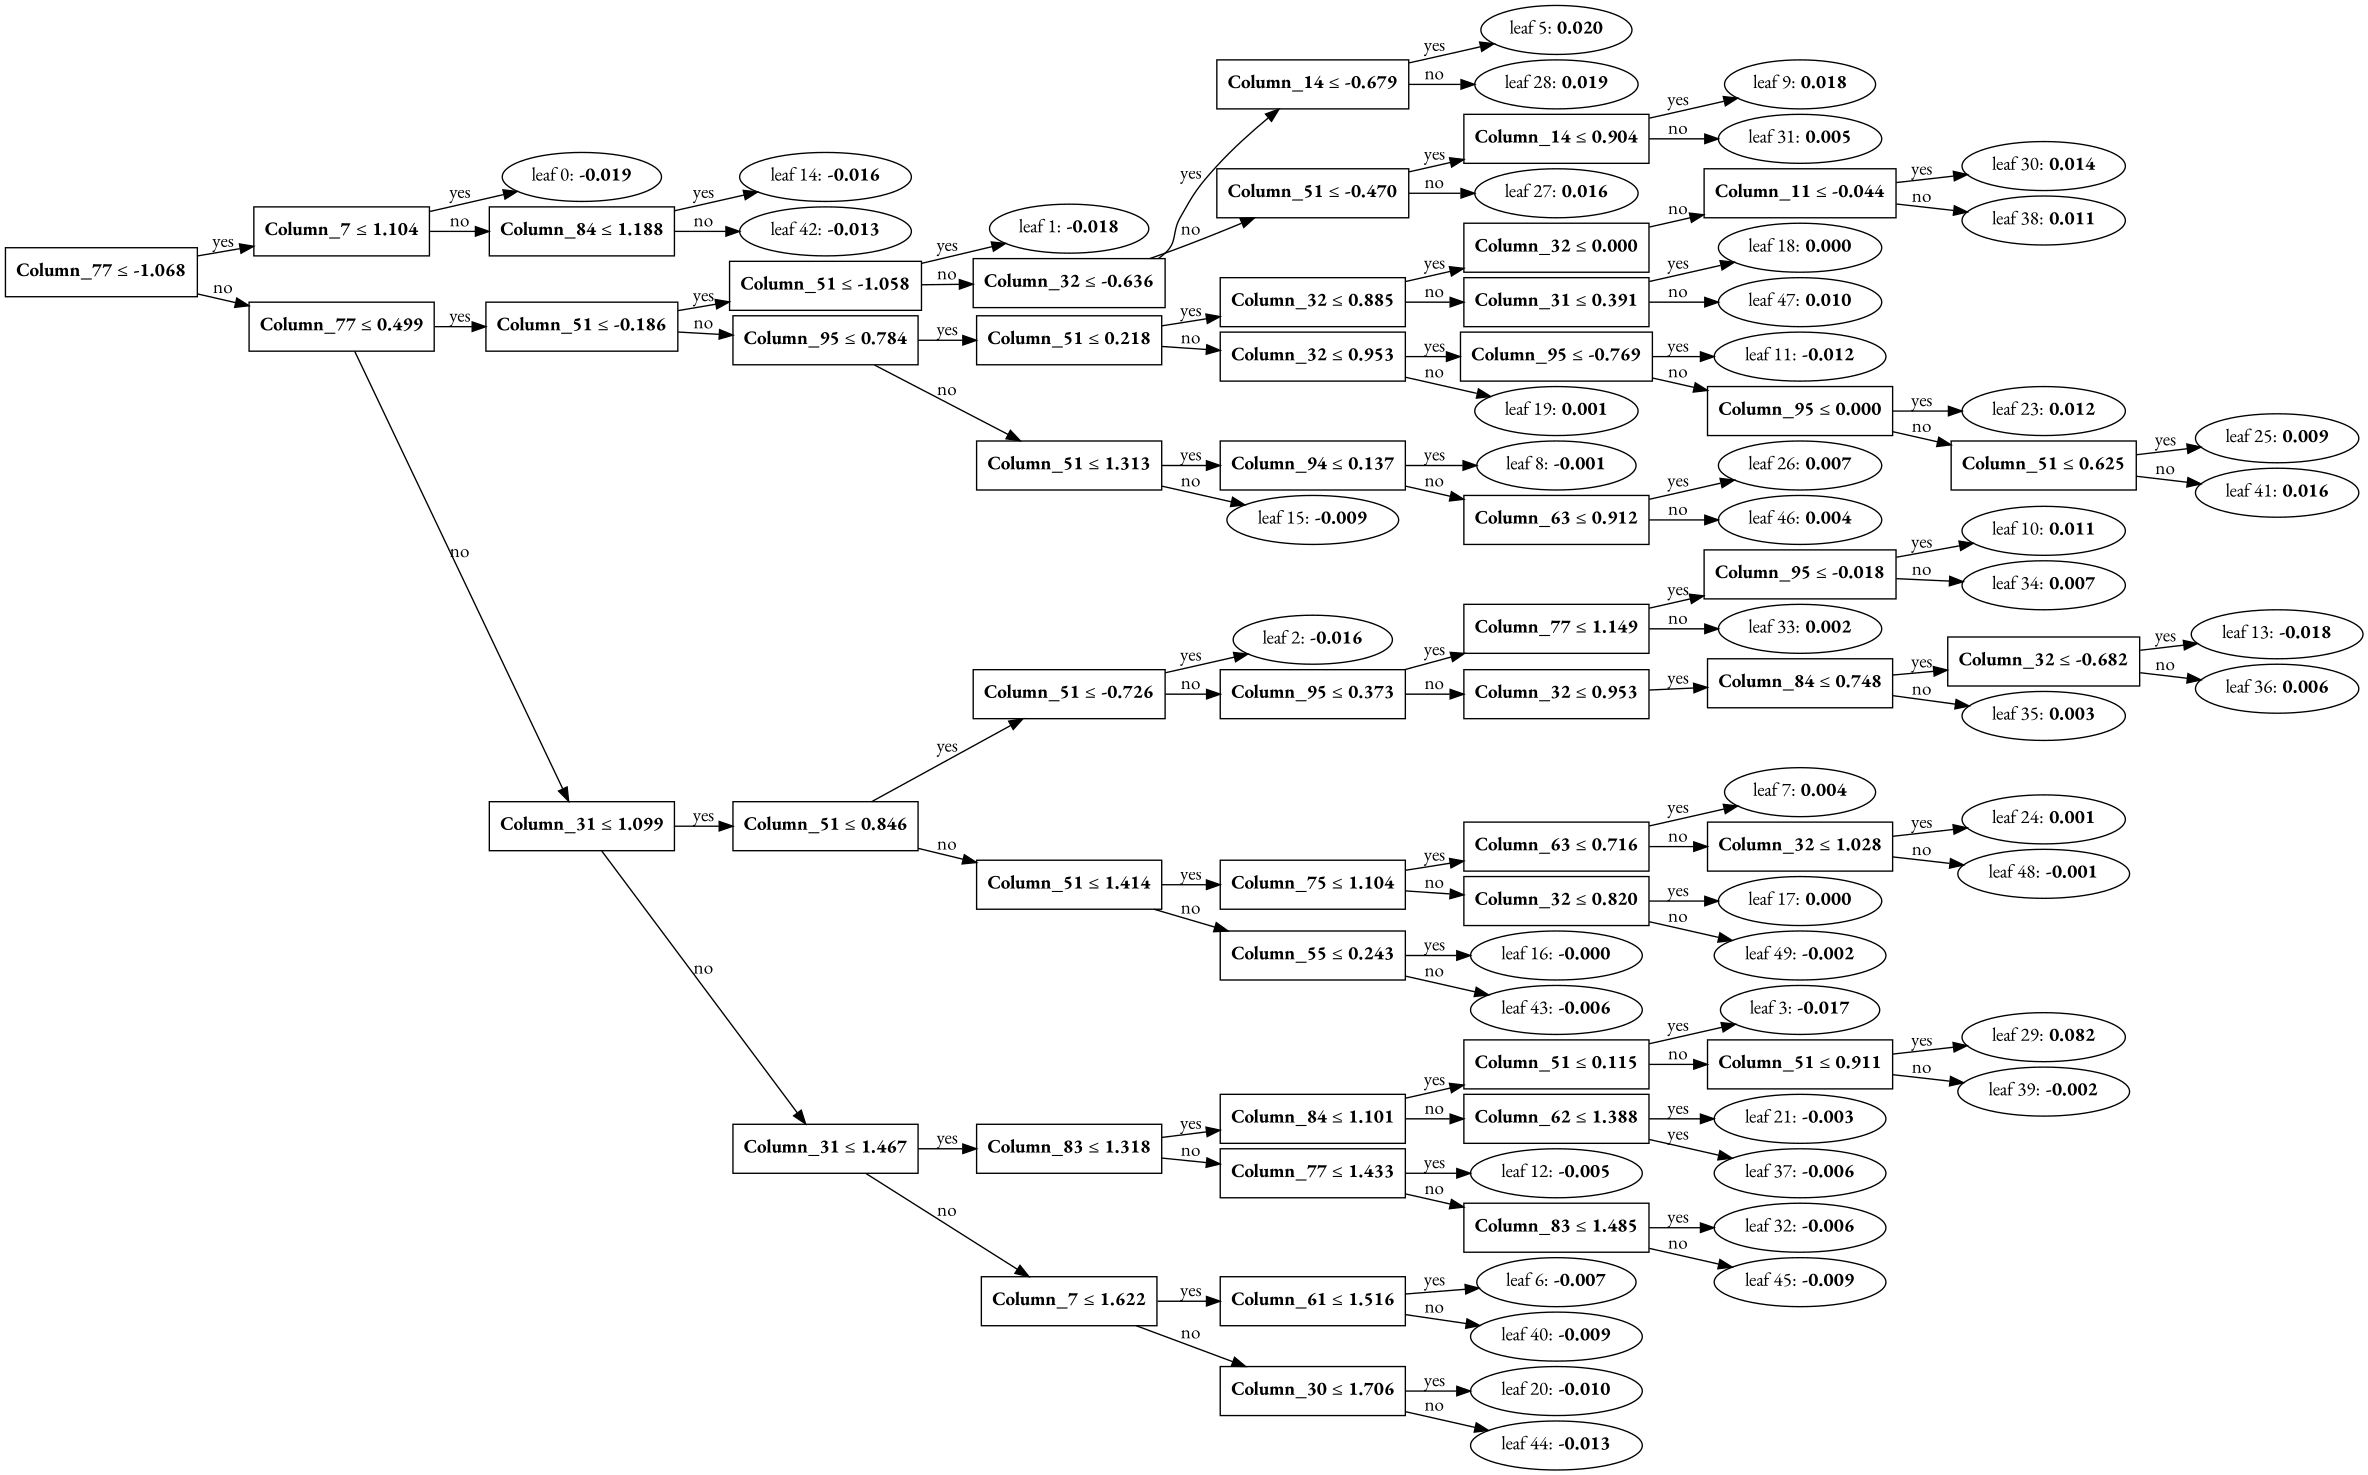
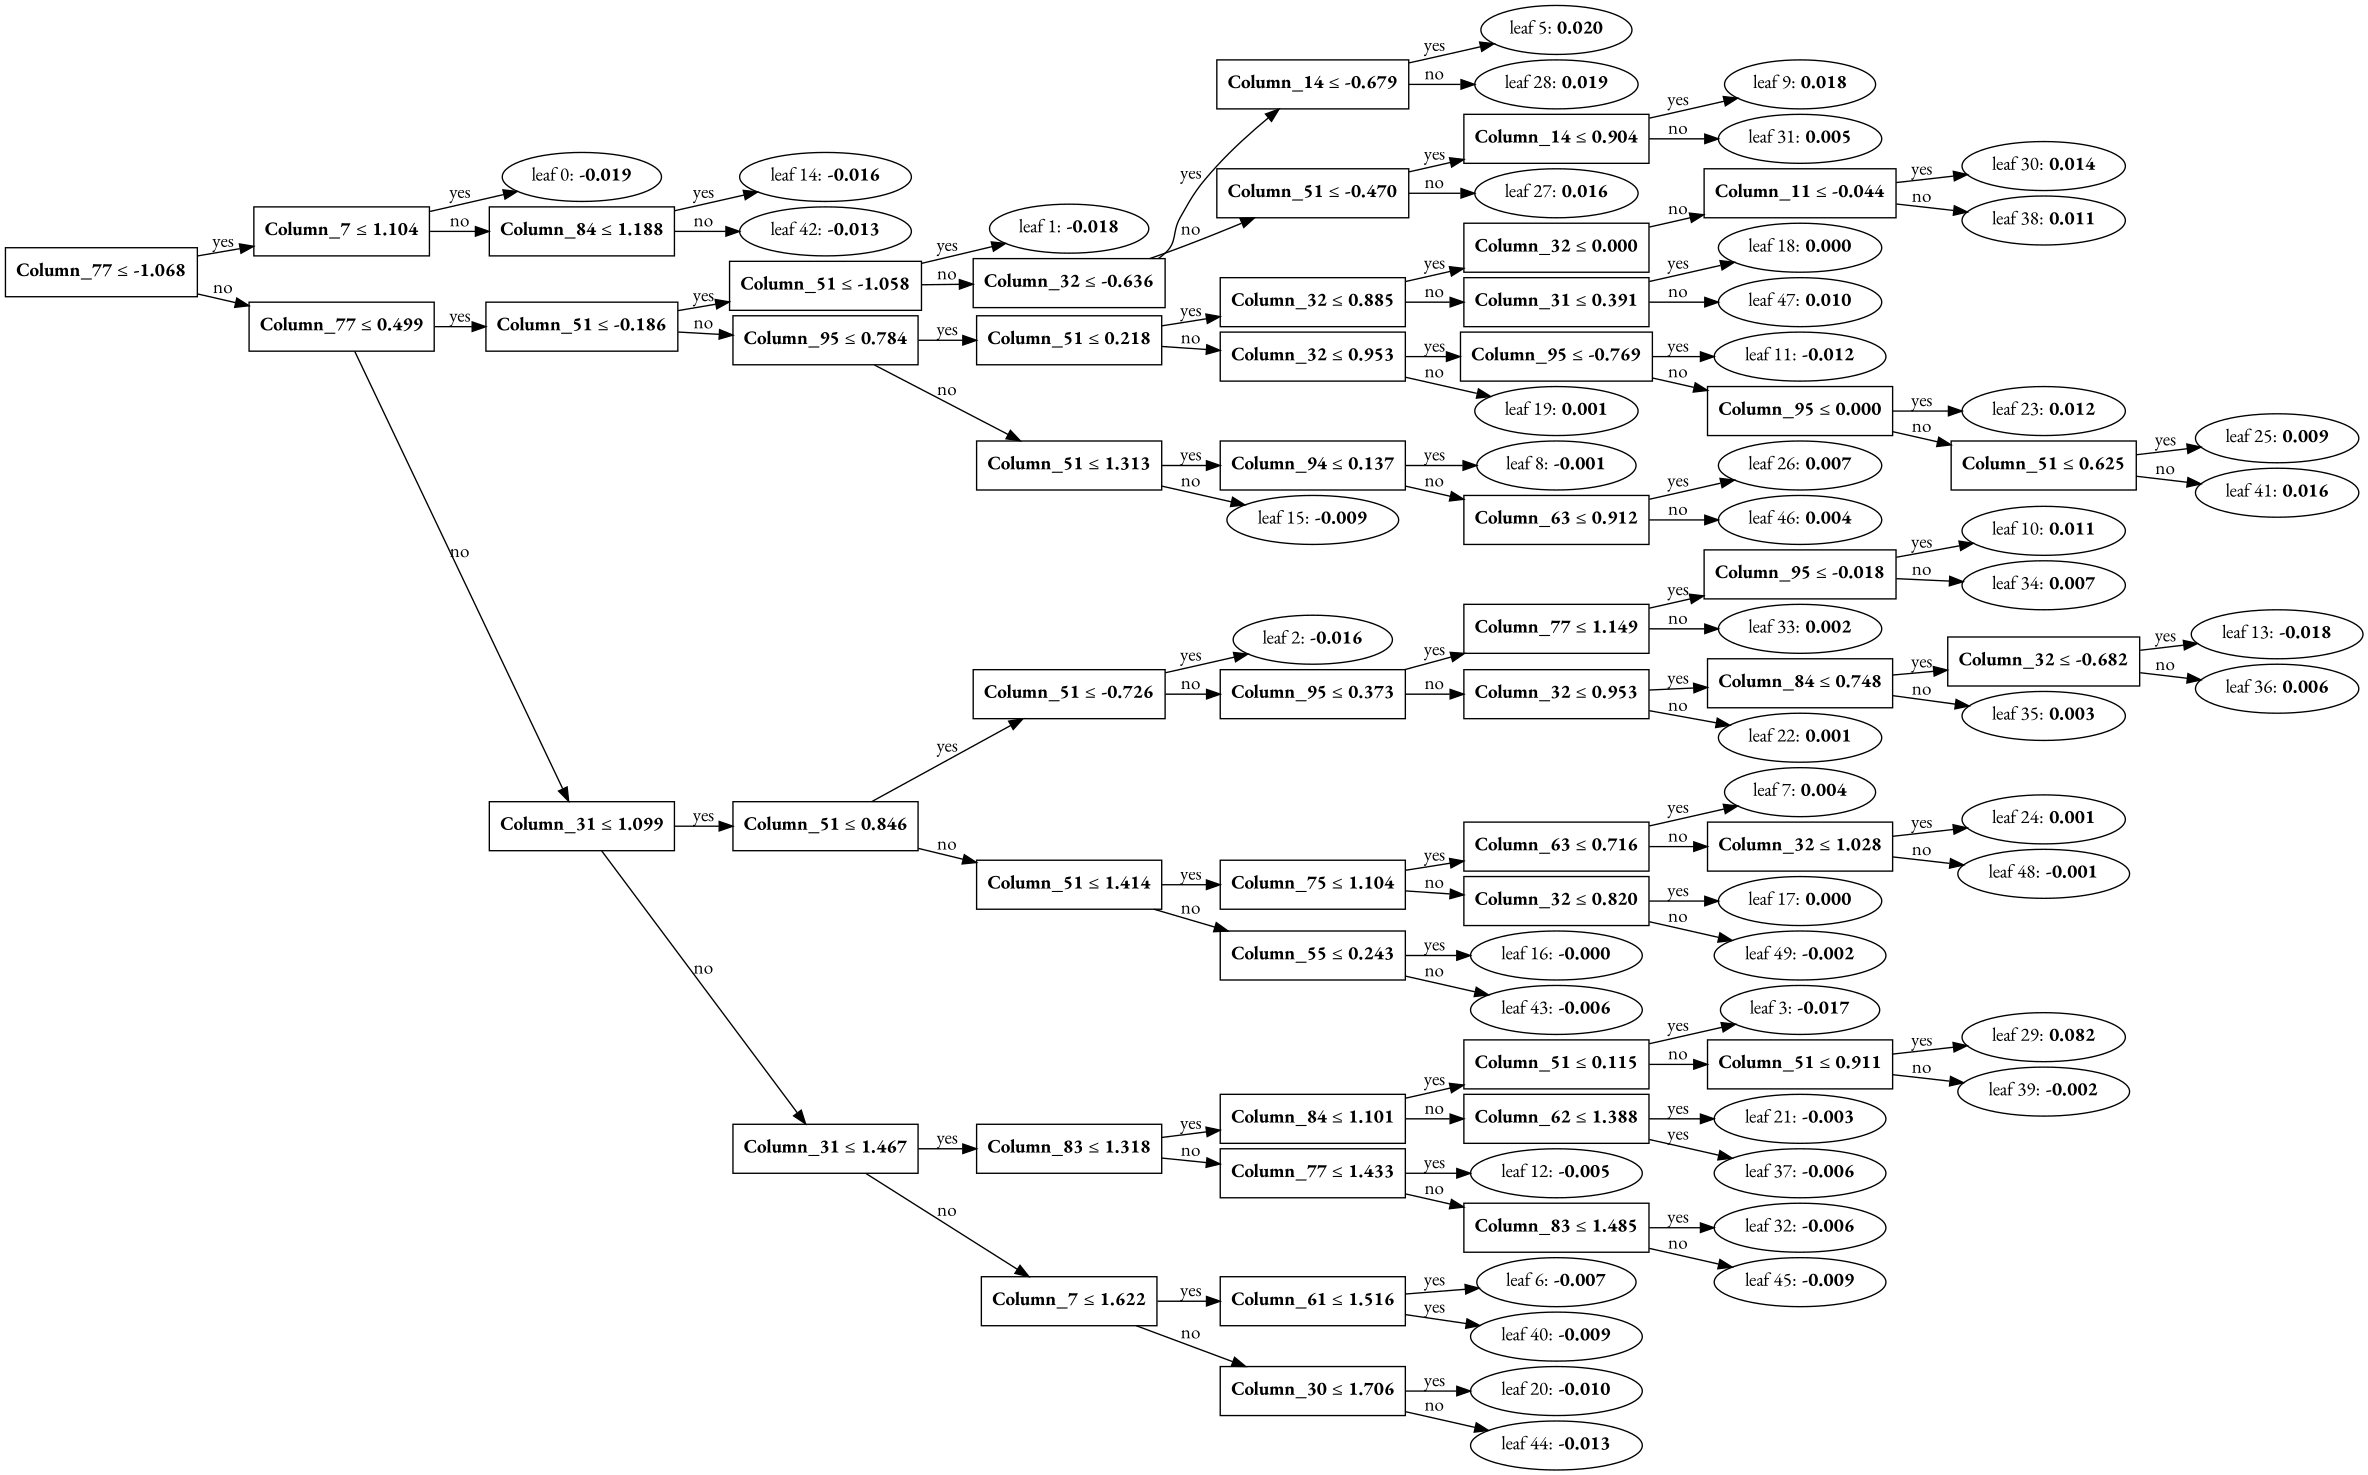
node "leaf 22:": added
edge "Column_61" -> "leaf 40:": label "no" -> "yes"
